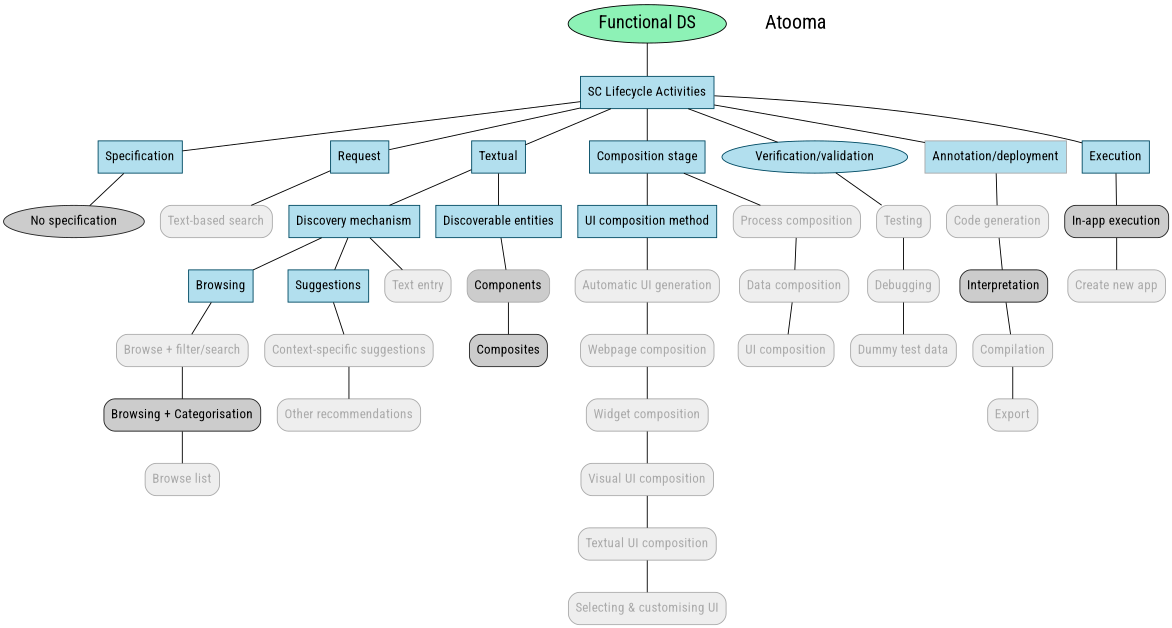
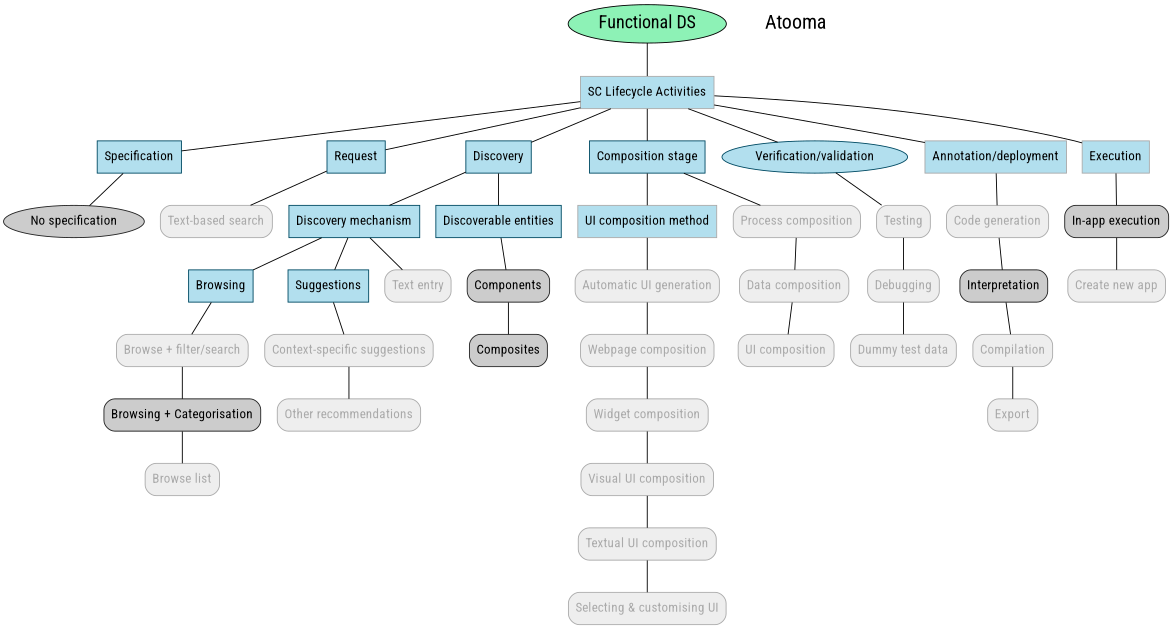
node "SC Lifecycle Activities": color #004a63 -> #aaaaaa
node "Textual": label "Textual" -> "Discovery"
node "Execution": color #004a63 -> #aaaaaa
node "UI composition method": color #004a63 -> #aaaaaa
node "Components": color #aaaaaa -> #222222
